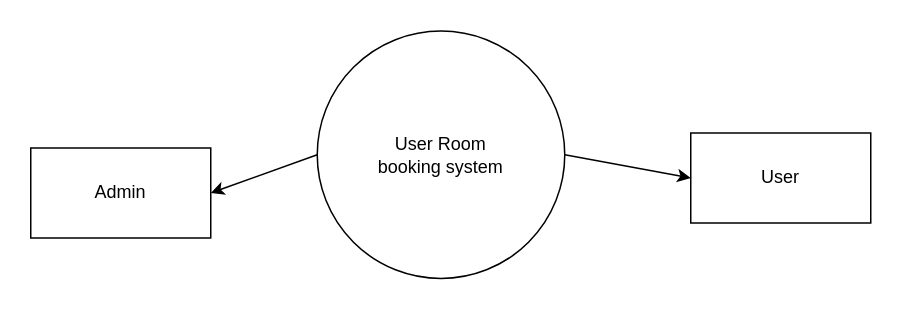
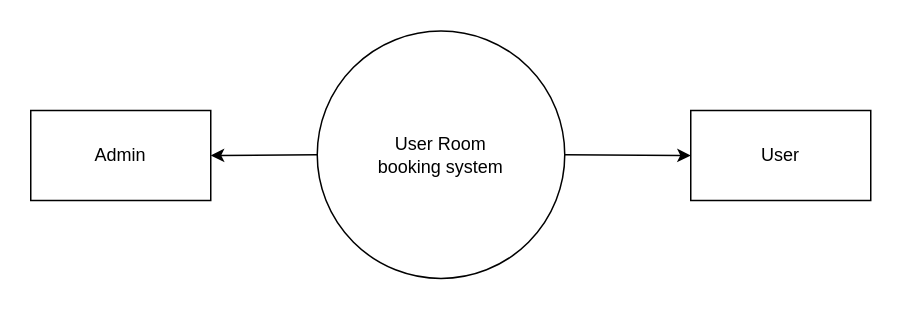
node "User": moved (781, 178) -> (781, 155)
node "Admin": moved (121, 193) -> (121, 155)
